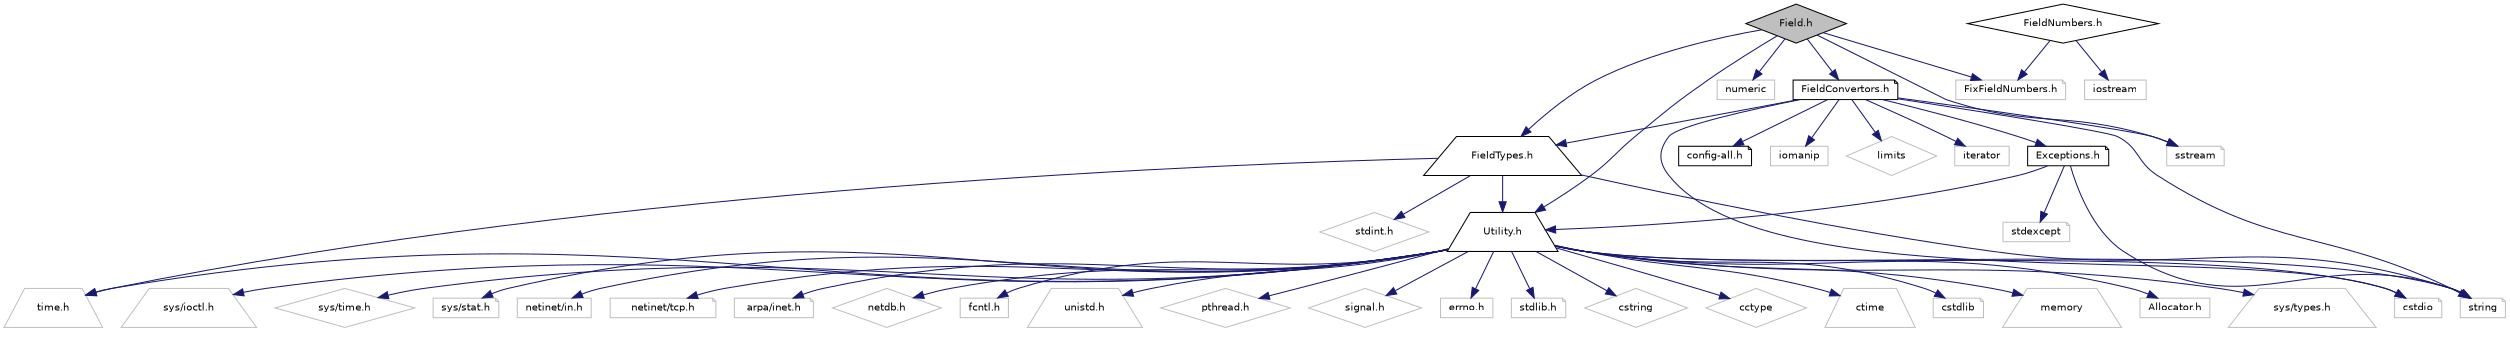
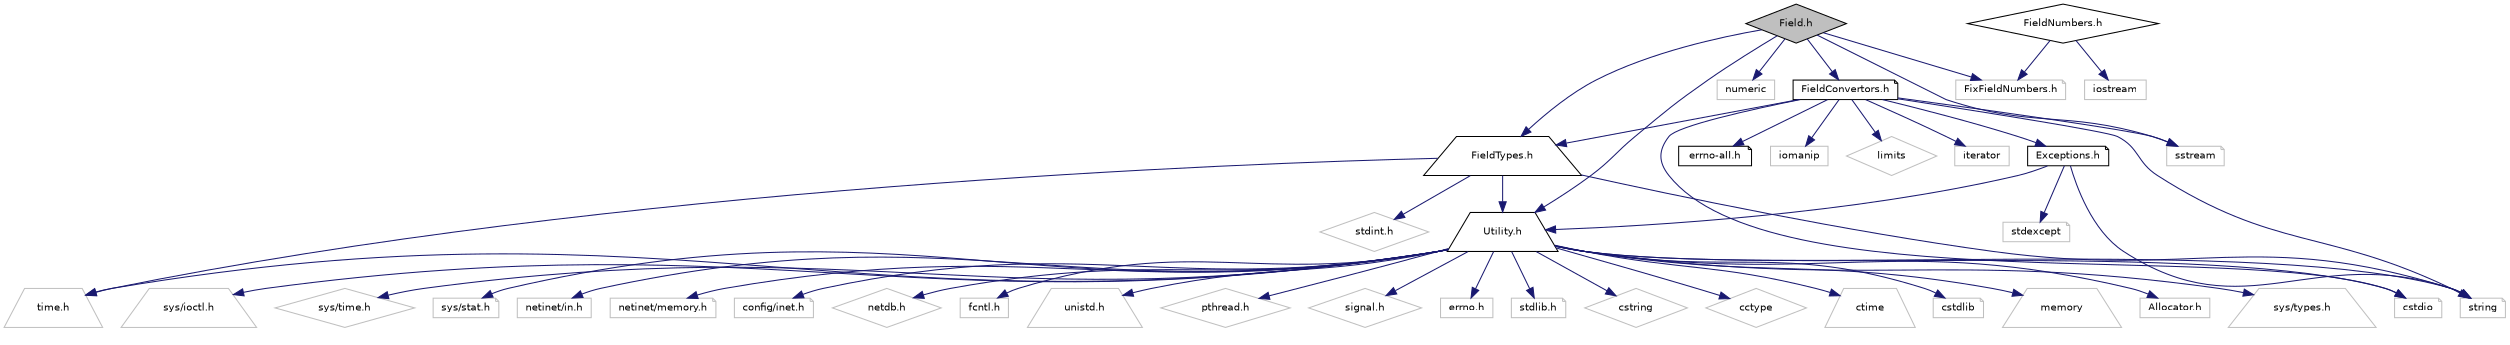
node "config-all.h": label "config-all.h" -> "errno-all.h"
node "netinet/tcp.h": label "netinet/tcp.h" -> "netinet/memory.h"
node "arpa/inet.h": label "arpa/inet.h" -> "config/inet.h"
